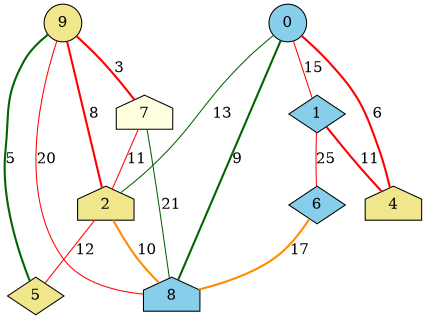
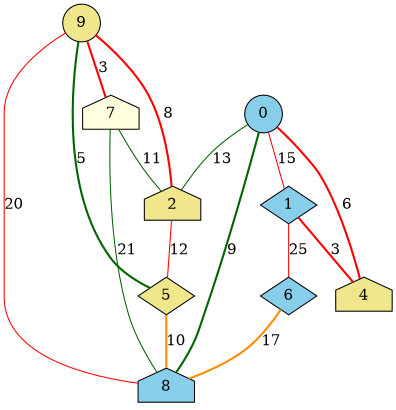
edge "7" -- "2": color red -> darkgreen
edge "1" -- "4": label "11" -> "3"
edge "2" -- "8": now "5" -- "8"
